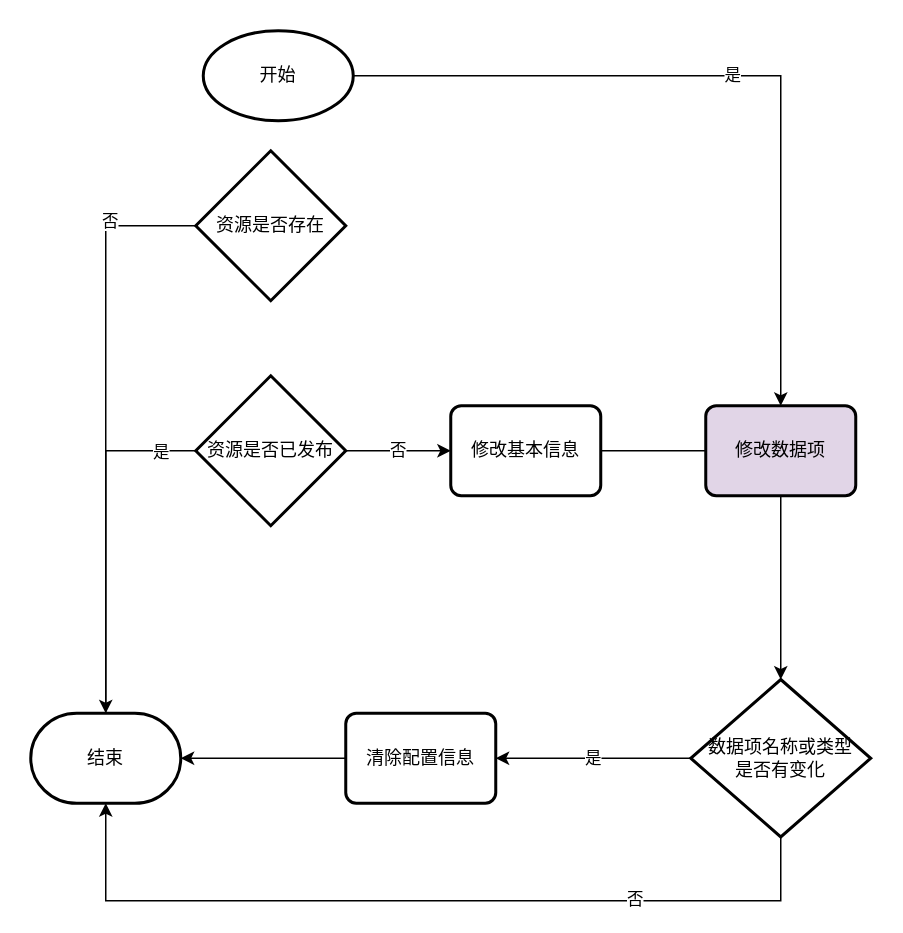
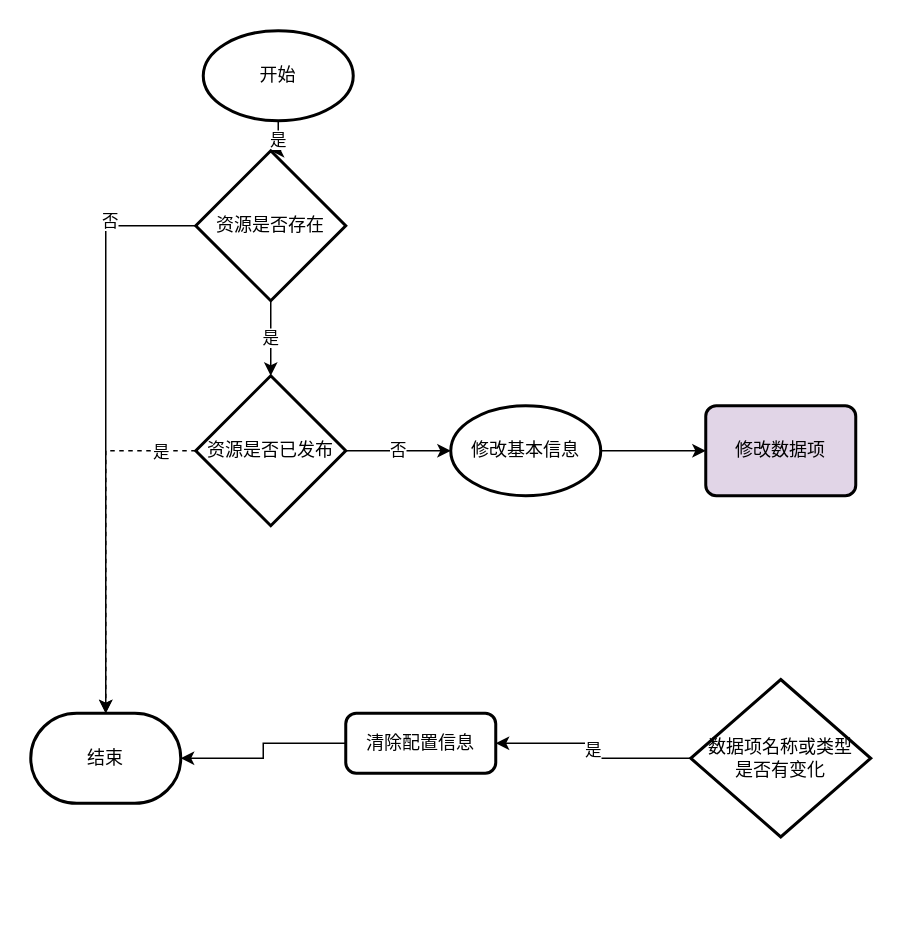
edge "开始" -> "修改数据项": now "开始" -> "资源是否存在"
edge "资源是否存在" -> "资源是否已发布": added, label "是"
edge "资源是否已发布" -> "结束": style solid -> dashed
node "修改基本信息": shape rounded rectangle -> ellipse
edge "修改基本信息" -- "修改数据项": arrowhead none -> classic
edge "修改数据项" -> "数据项名称或类型 是否有变化": removed
edge "资源是否存在" -- "结束": arrowhead none -> classic
node "清除配置信息": size 150x90 -> 150x60
edge "数据项名称或类型 是否有变化" -> "结束": removed, label "否"
